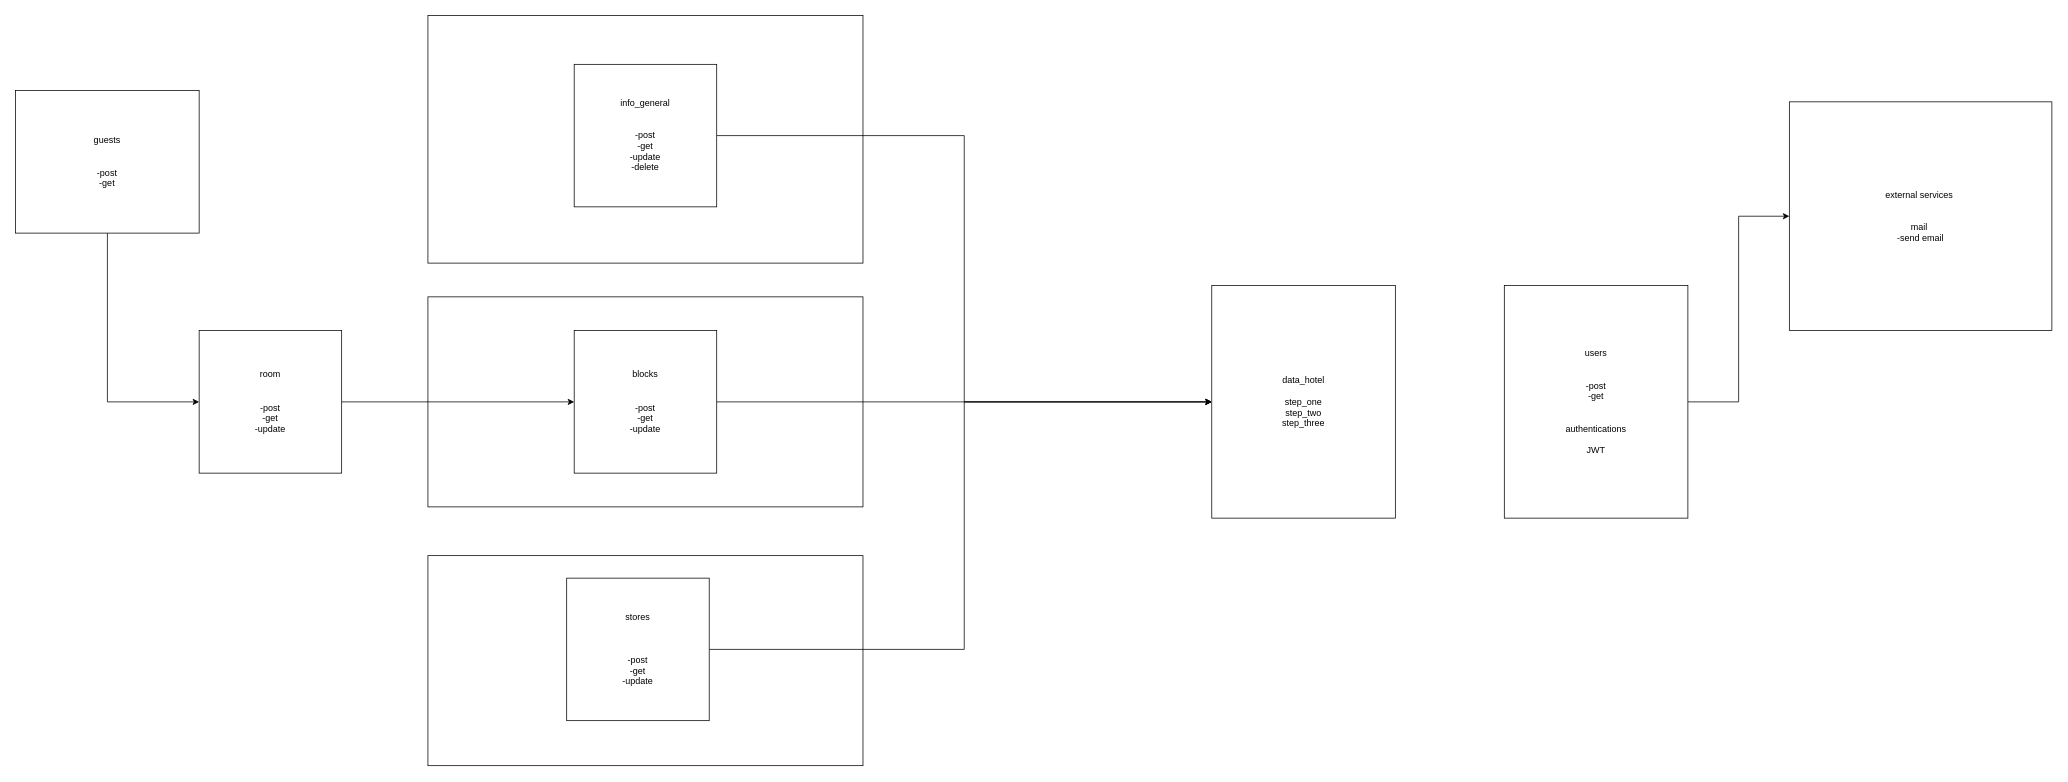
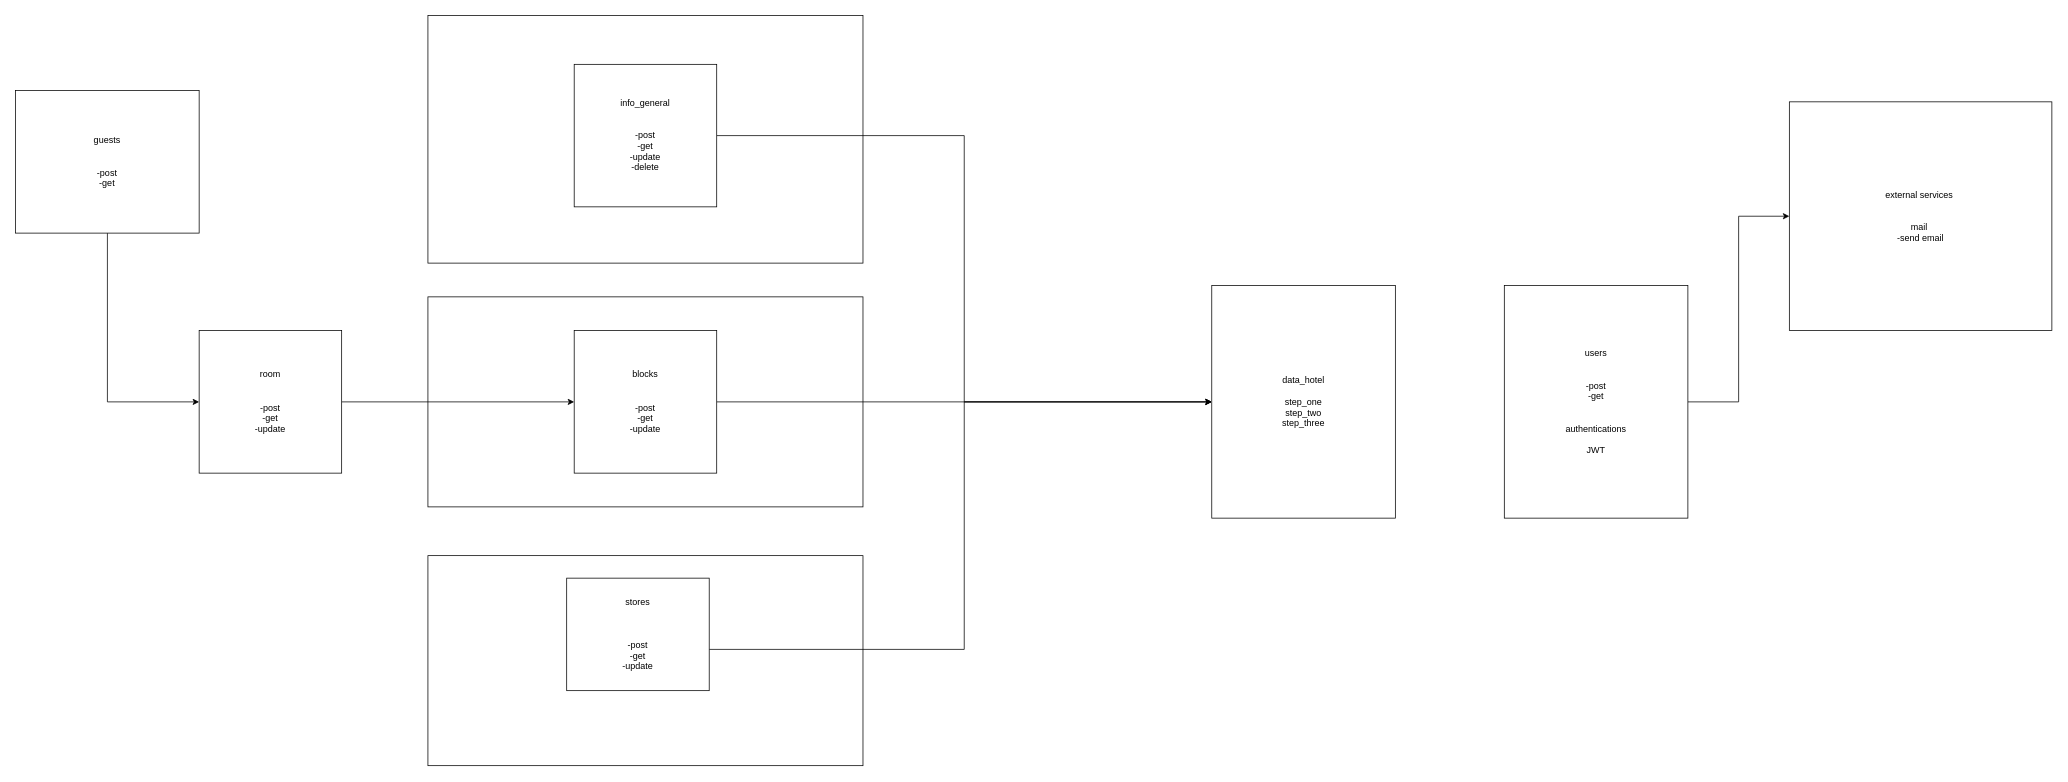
node "stores -post -get -update": size 143x143 -> 143x113
